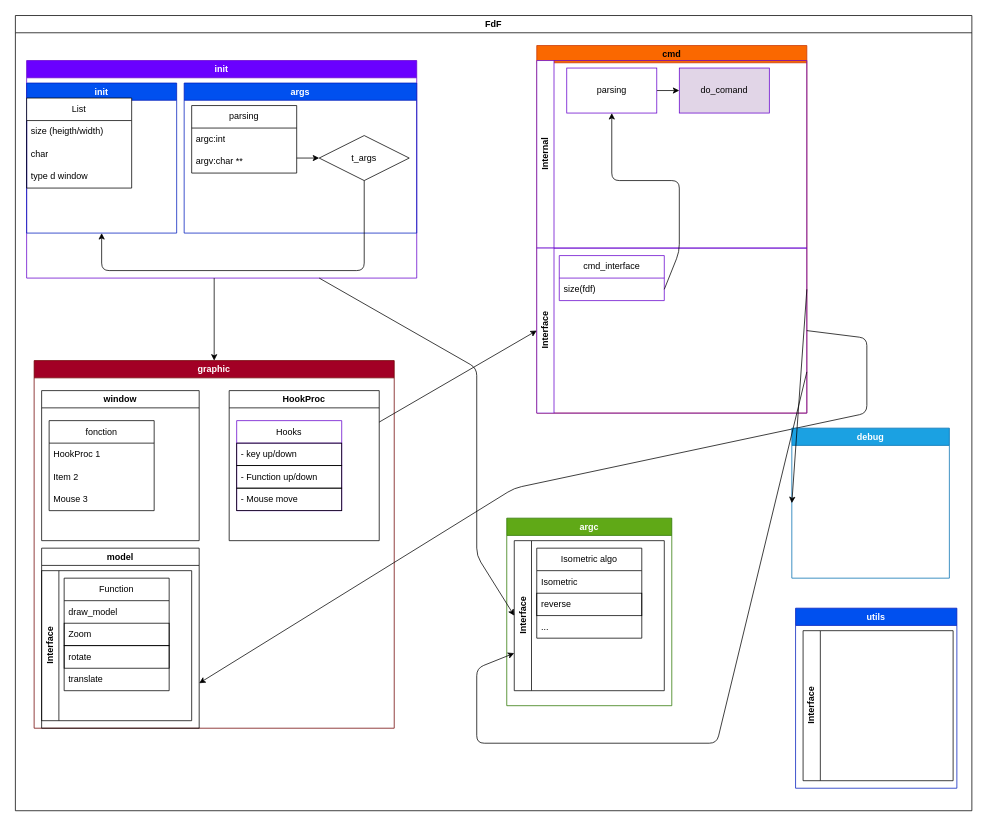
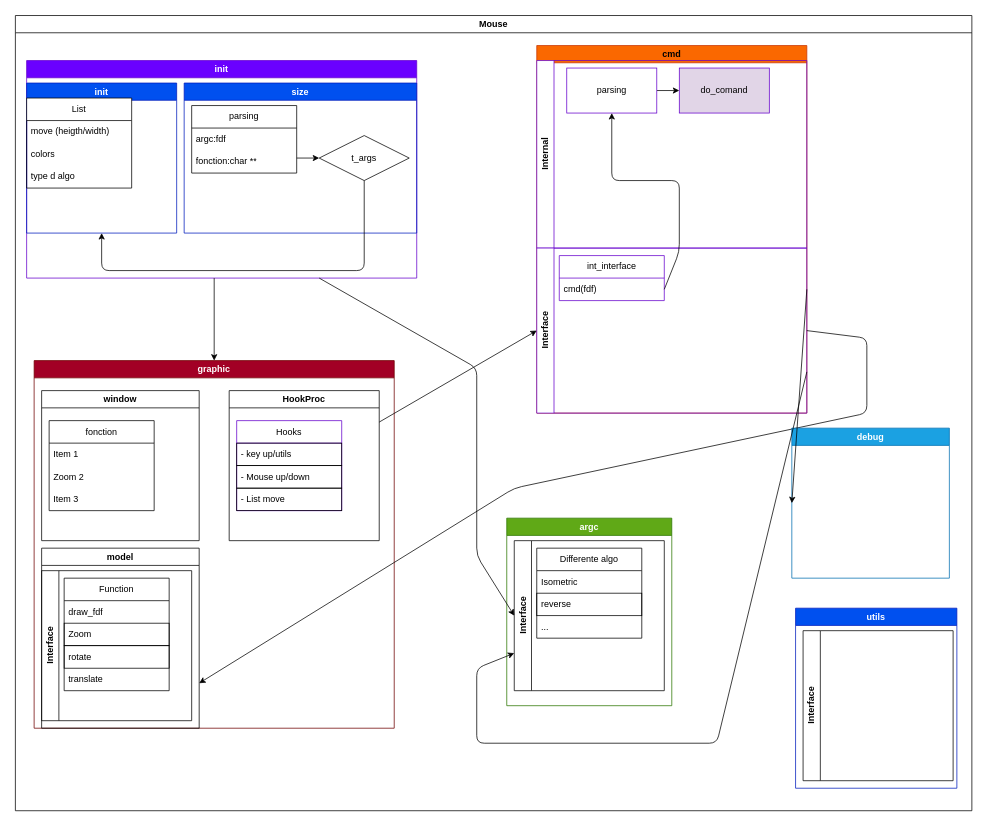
node "FdF": label "FdF" -> "Mouse"
node "args": label "args" -> "size"
node "size (heigth/width)": label "size (heigth/width)" -> "move (heigth/width)"
node "argc:int": label "argc:int" -> "argc:fdf"
node "char": label "char" -> "colors"
node "argv:char **": label "argv:char **" -> "fonction:char **"
node "type d window": label "type d window" -> "type d algo"
node "cmd_interface": label "cmd_interface" -> "int_interface"
node "size(fdf)": label "size(fdf)" -> "cmd(fdf)"
node "HookProc 1": label "HookProc 1" -> "Item 1"
node "- key up/down": label "- key up/down" -> "- key up/utils"
node "Item 2": label "Item 2" -> "Zoom 2"
node "- Function up/down": label "- Function up/down" -> "- Mouse up/down"
node "Mouse 3": label "Mouse 3" -> "Item 3"
node "- Mouse move": label "- Mouse move" -> "- List move"
node "Isometric algo": label "Isometric algo" -> "Differente algo"
node "draw_model": label "draw_model" -> "draw_fdf"
